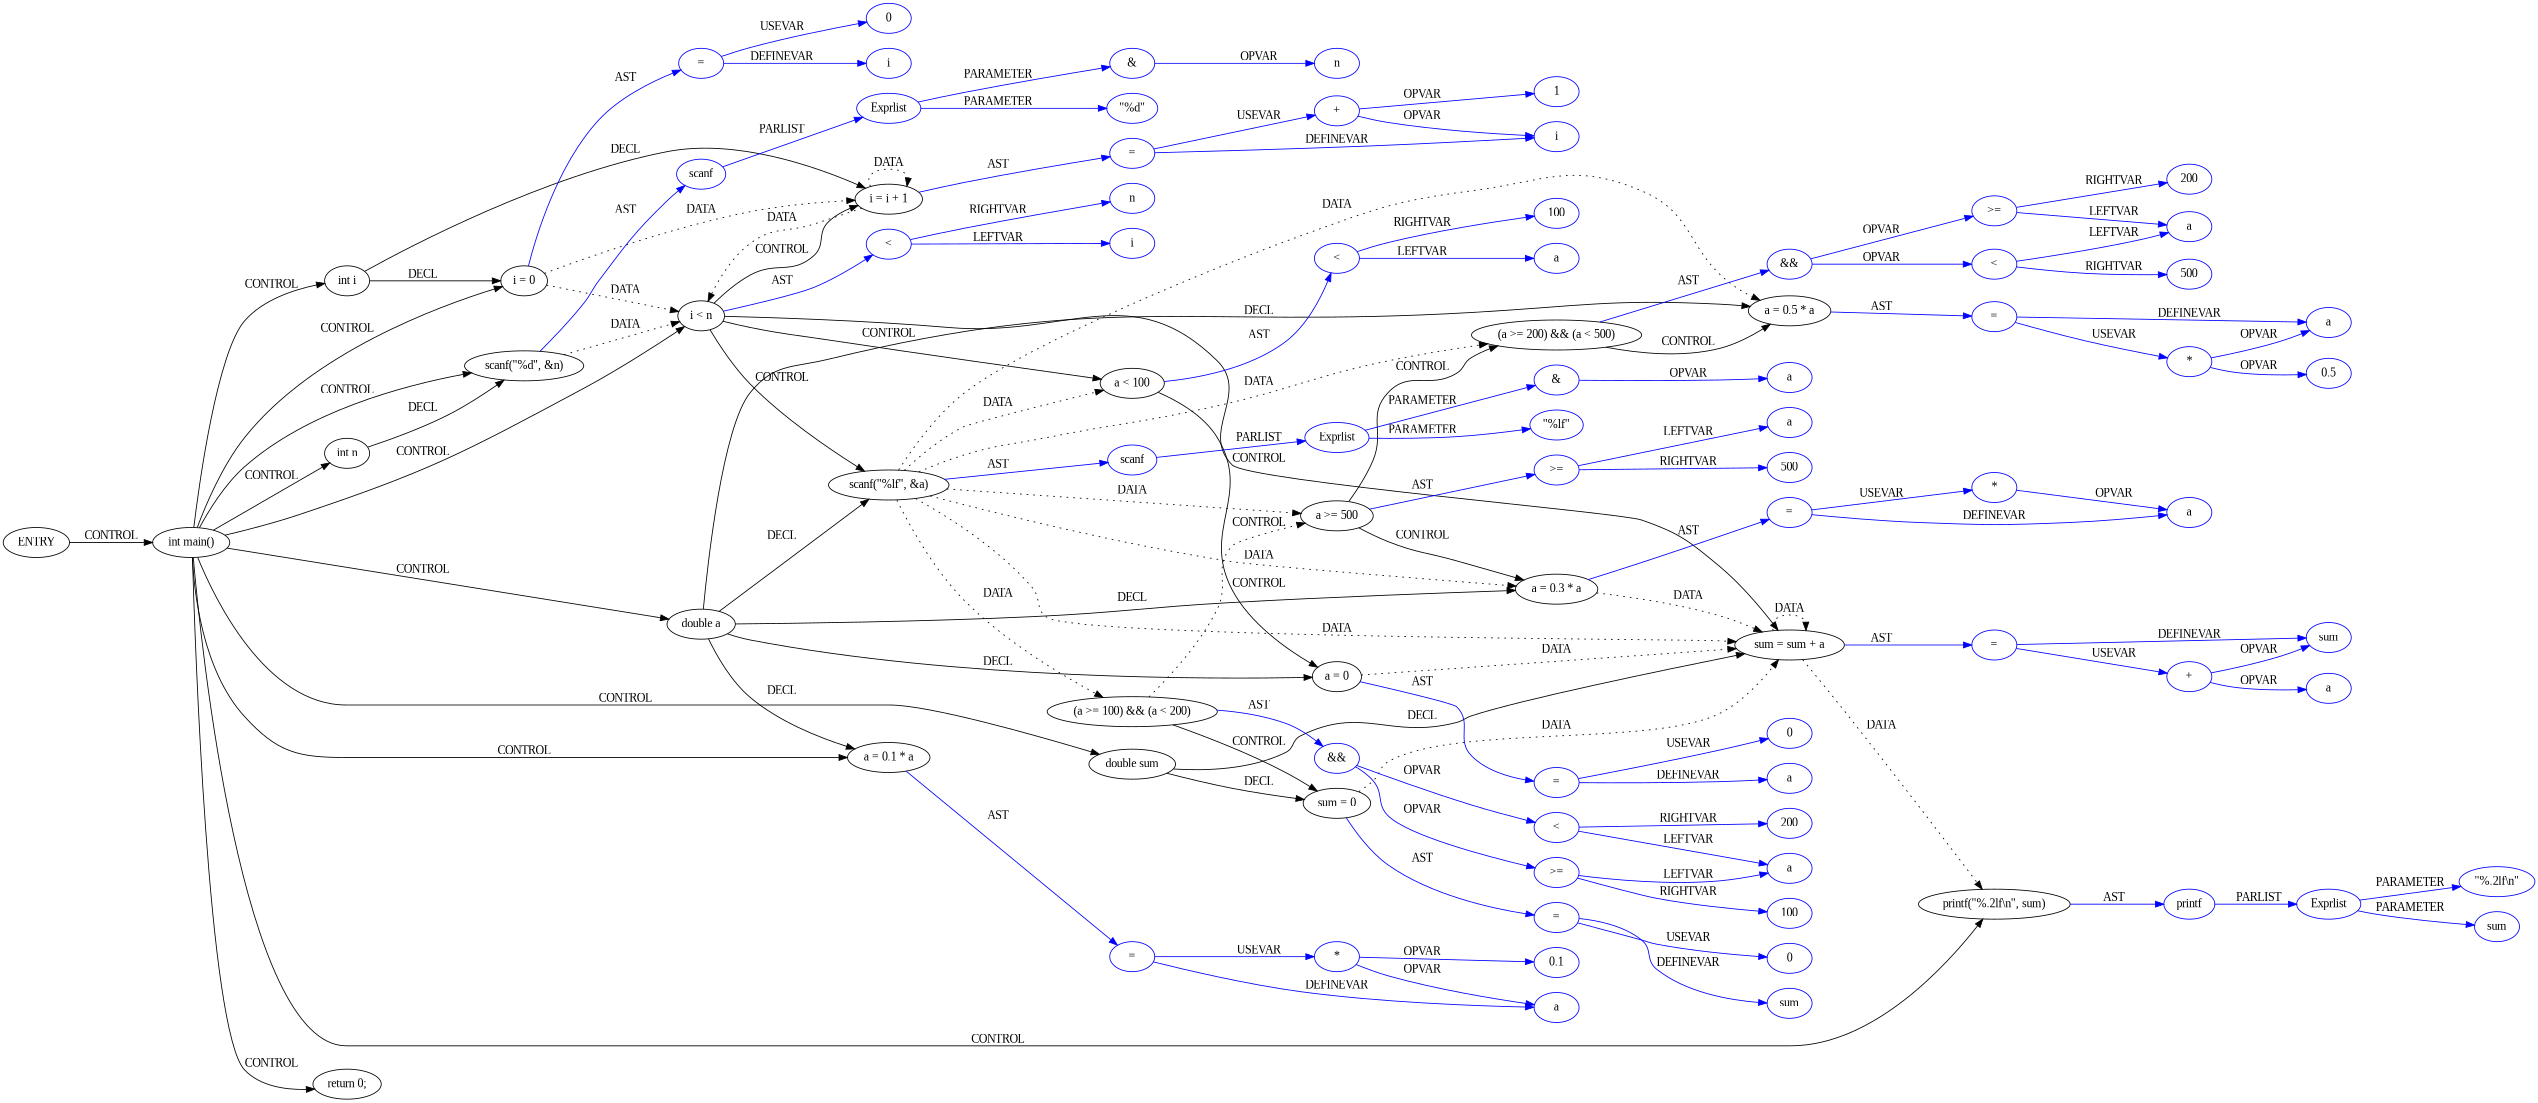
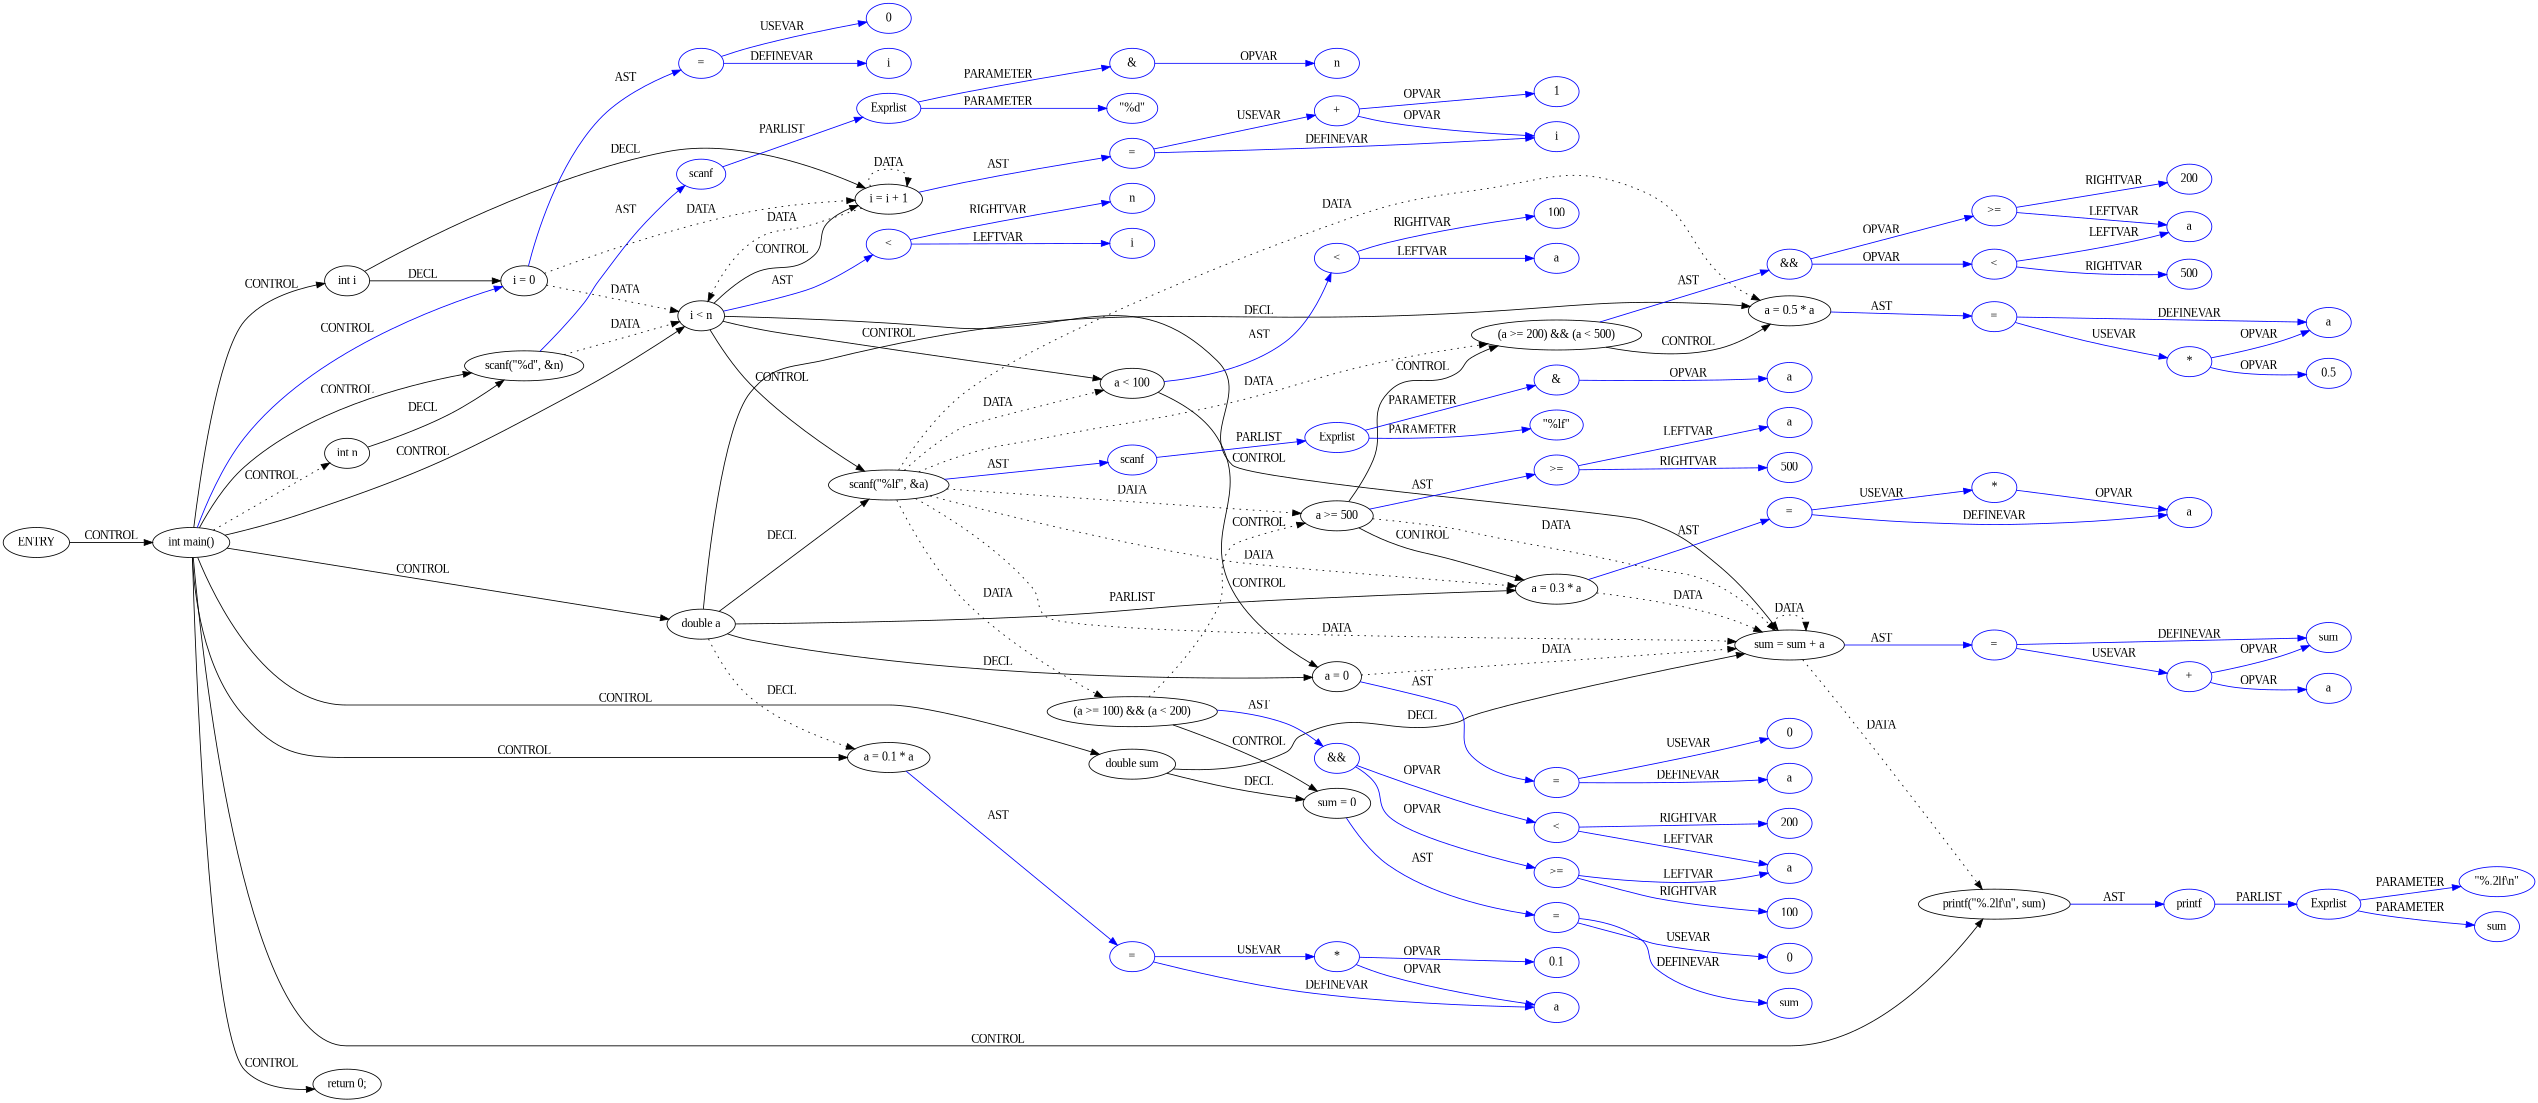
edge "int main()" -> "i = 0": color black -> blue
edge "int main()" -> "int n": style solid -> dotted
edge "double a" -> "a = 0.3 * a": label "DECL" -> "PARLIST"
edge "double a" -> "a = 0.1 * a": style solid -> dotted
edge "sum = 0" -> "sum = sum + a": now "a >= 500" -> "sum = sum + a"
